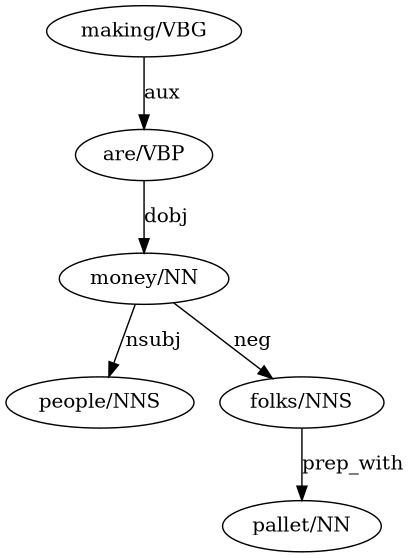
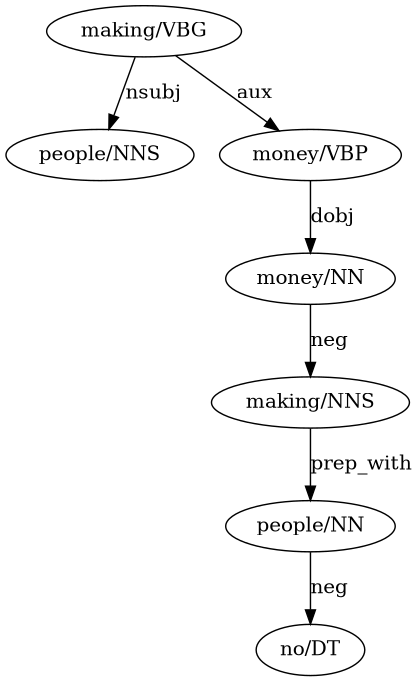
node "are/VBP": label "are/VBP" -> "money/VBP"
edge "money/NN" -> "people/NNS": now "making/VBG" -> "people/NNS"
node "folks/NNS": label "folks/NNS" -> "making/NNS"
node "pallet/NN": label "pallet/NN" -> "people/NN"
node "no/DT": added
